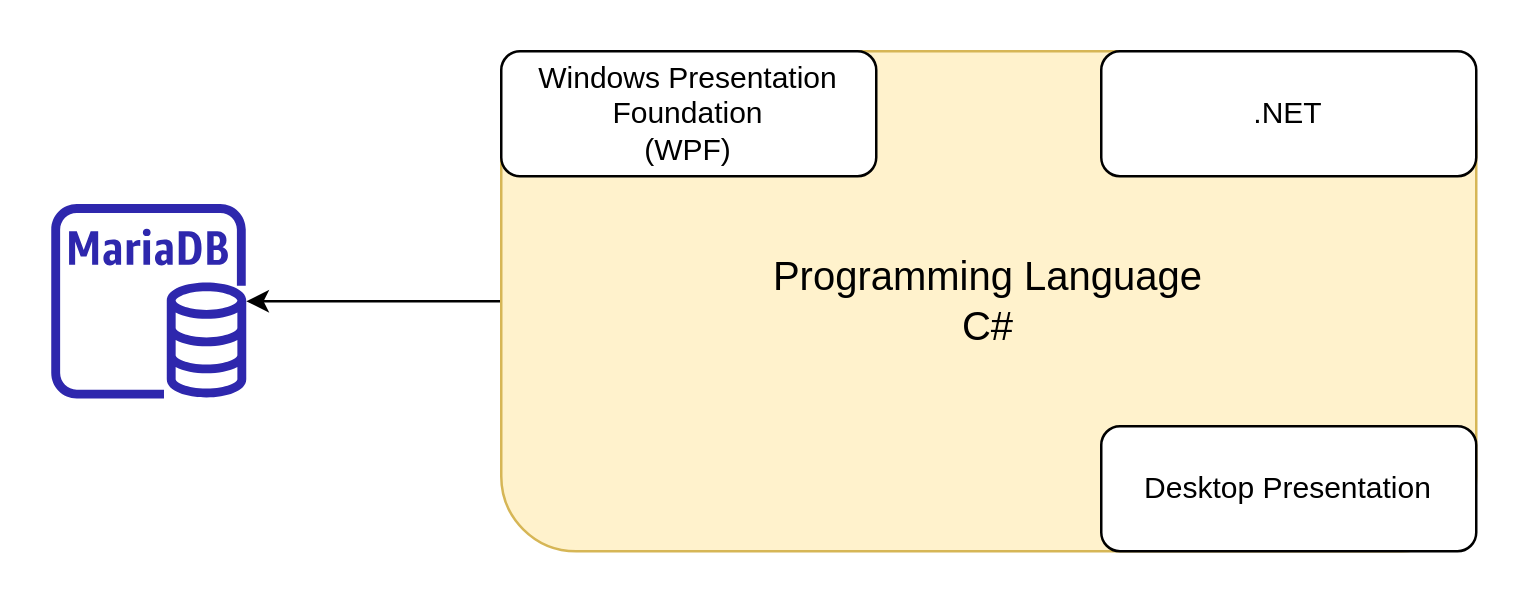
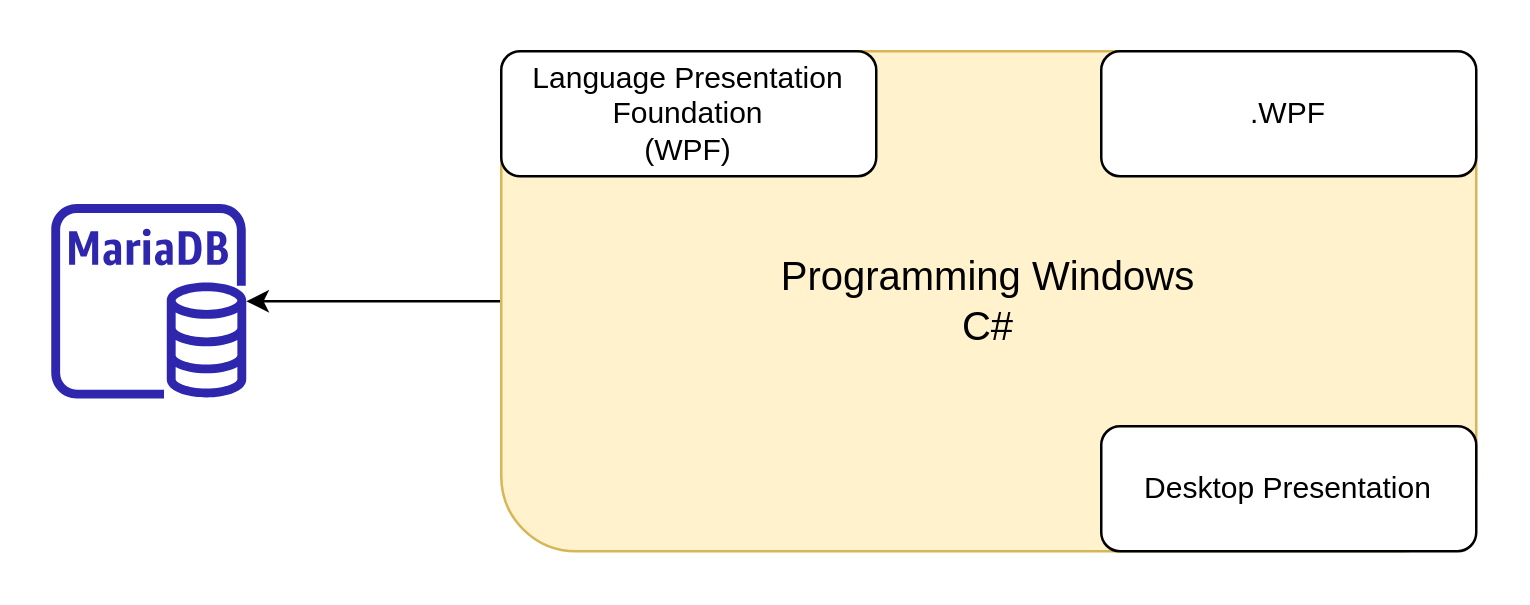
node "Windows Presentation Foundation (WPF)": label "Windows Presentation Foundation (WPF)" -> "Language Presentation Foundation (WPF)"
node ".NET": label ".NET" -> ".WPF"
node "Programming Language C#": label "Programming Language C#" -> "Programming Windows C#"
